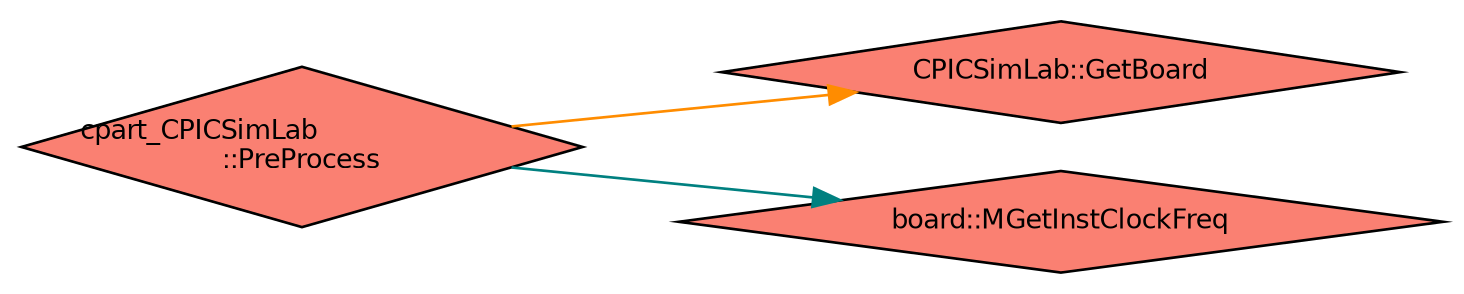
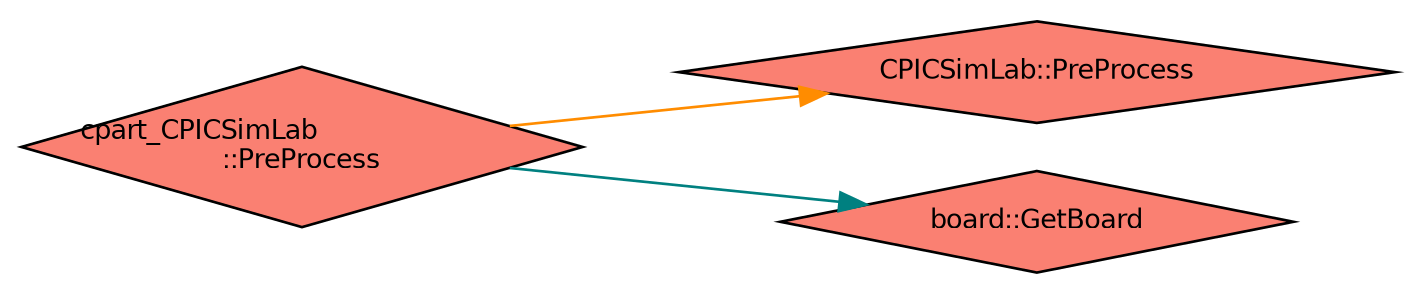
node "CPICSimLab::GetBoard": label "CPICSimLab::GetBoard" -> "CPICSimLab::PreProcess"
node "board::MGetInstClockFreq": label "board::MGetInstClockFreq" -> "board::GetBoard"
